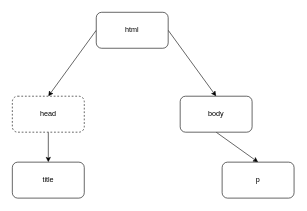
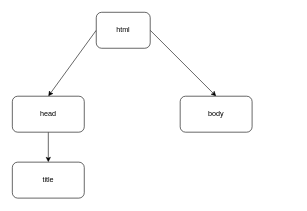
node "html": size 72x36 -> 54x36
node "head": style dashed -> solid
edge "body" -> "p": removed
node "p": removed
